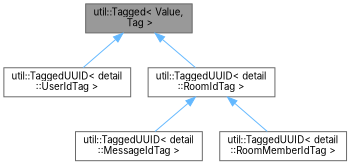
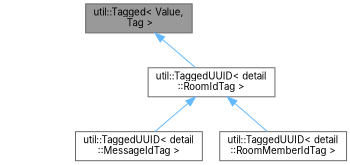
node "util::TaggedUUID< detail ::UserIdTag >": removed
